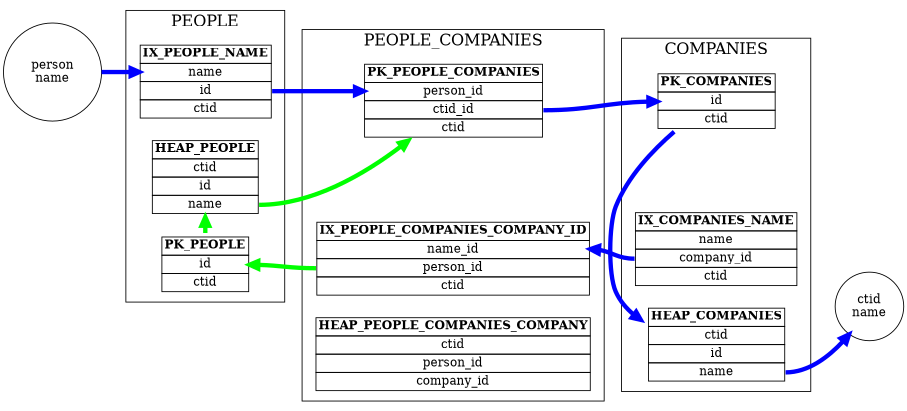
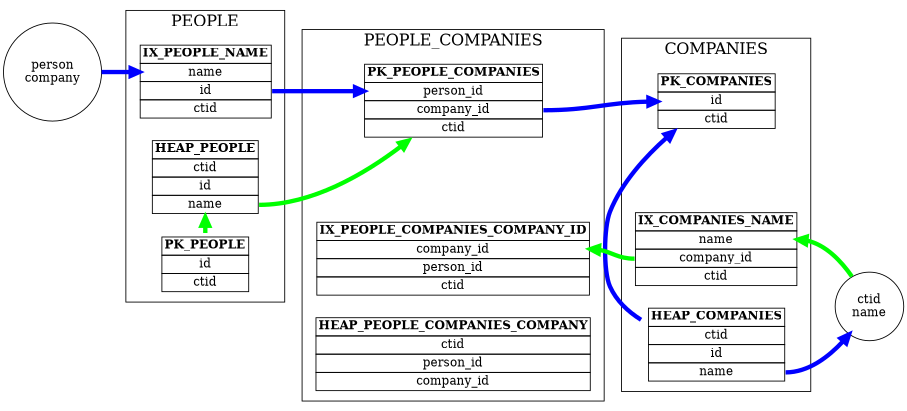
node "person name": label "person name" -> "person company"
node "PK_PEOPLE_COMPANIES": text "ctid_id" -> "company_id"
edge "PK_COMPANIES" -> "HEAP_COMPANIES": reversed
node "IX_PEOPLE_COMPANIES_COMPANY_ID": text "name_id" -> "company_id"
edge "ctid name" -> "IX_COMPANIES_NAME": added
edge "IX_COMPANIES_NAME" -> "IX_PEOPLE_COMPANIES_COMPANY_ID": color blue -> green
edge "IX_PEOPLE_COMPANIES_COMPANY_ID" -> "PK_PEOPLE": removed
